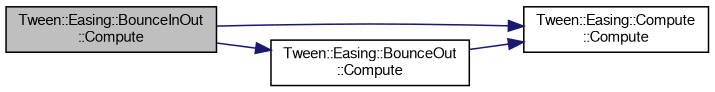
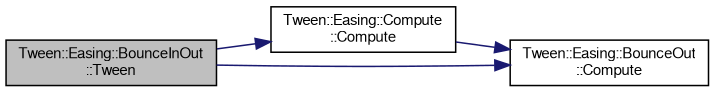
node "Tween::Easing::BounceInOut ::Compute": label "Tween::Easing::BounceInOut ::Compute" -> "Tween::Easing::BounceInOut ::Tween"
edge "Tween::Easing::BounceOut ::Compute" -> "Tween::Easing::Compute ::Compute": reversed
